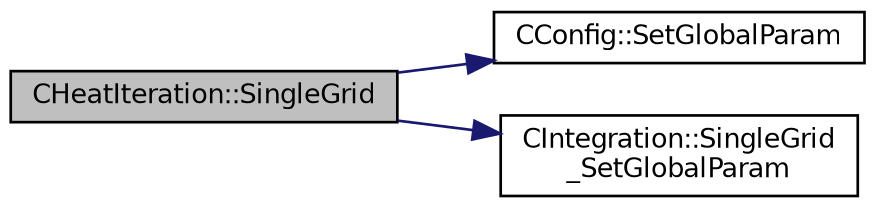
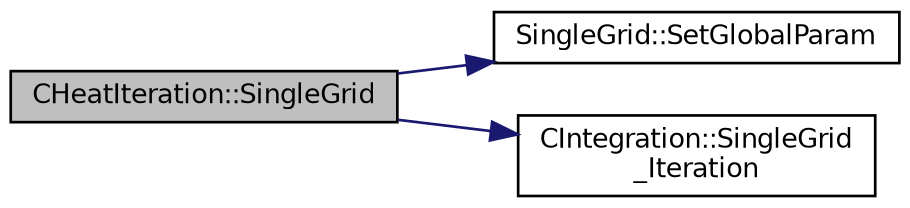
node "CConfig::SetGlobalParam": label "CConfig::SetGlobalParam" -> "SingleGrid::SetGlobalParam"
node "CIntegration::SingleGrid _SetGlobalParam": label "CIntegration::SingleGrid _SetGlobalParam" -> "CIntegration::SingleGrid _Iteration"
